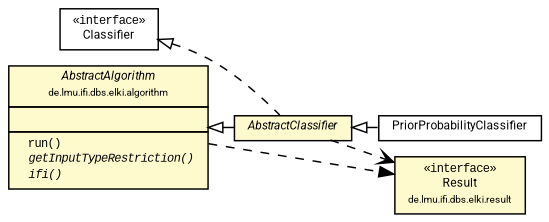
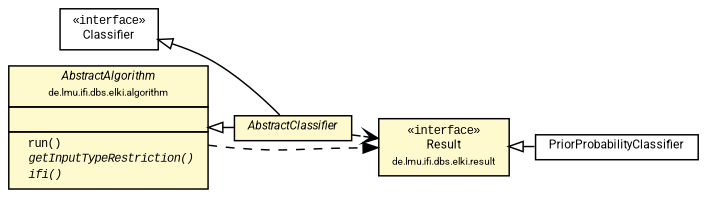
edge "AbstractClassifier" -> "Classifier": style dashed -> solid
edge "PriorProbabilityClassifier" -> "AbstractClassifier": now "PriorProbabilityClassifier" -> "Result"
